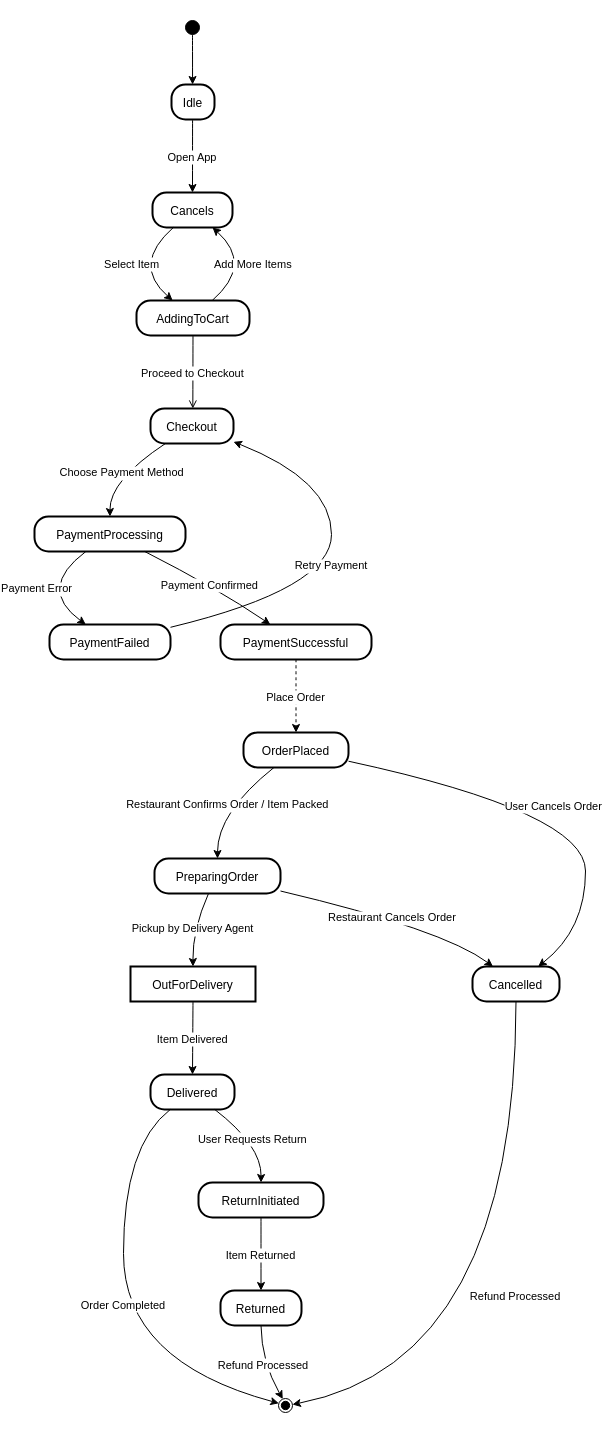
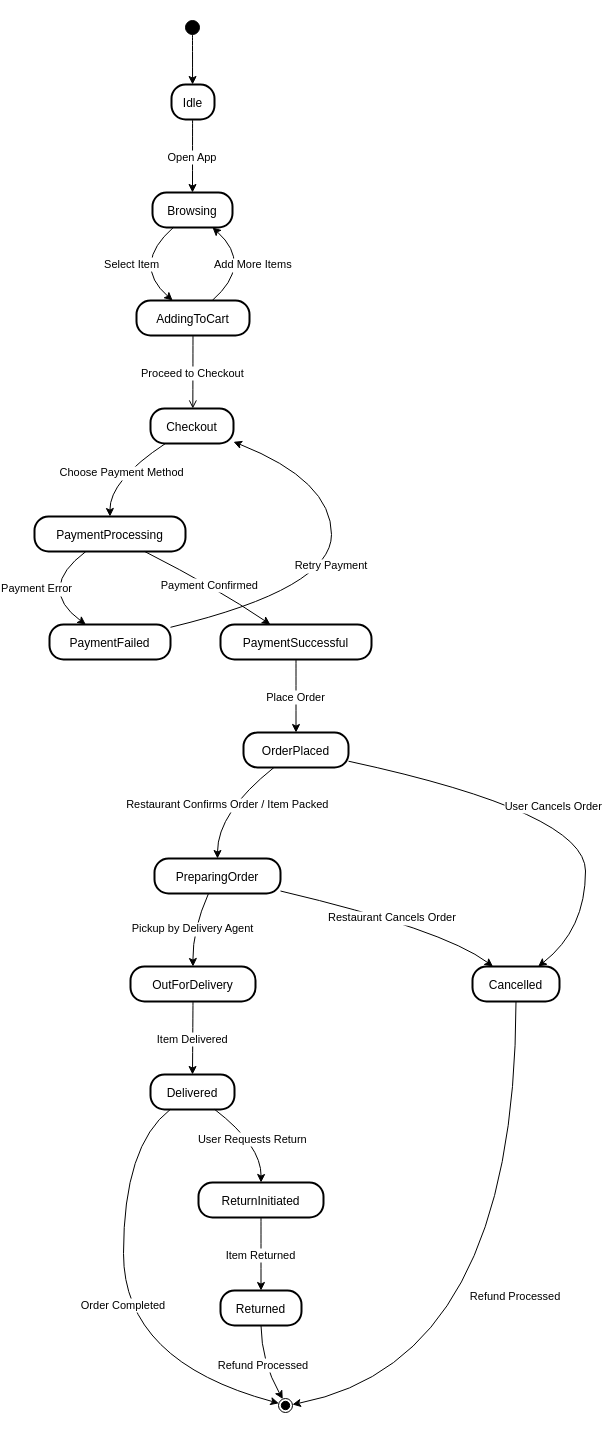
node "Cancels": label "Cancels" -> "Browsing"
edge "PaymentSuccessful" -> "OrderPlaced": style dashed -> solid
node "OutForDelivery": shape rectangle -> rounded rectangle
